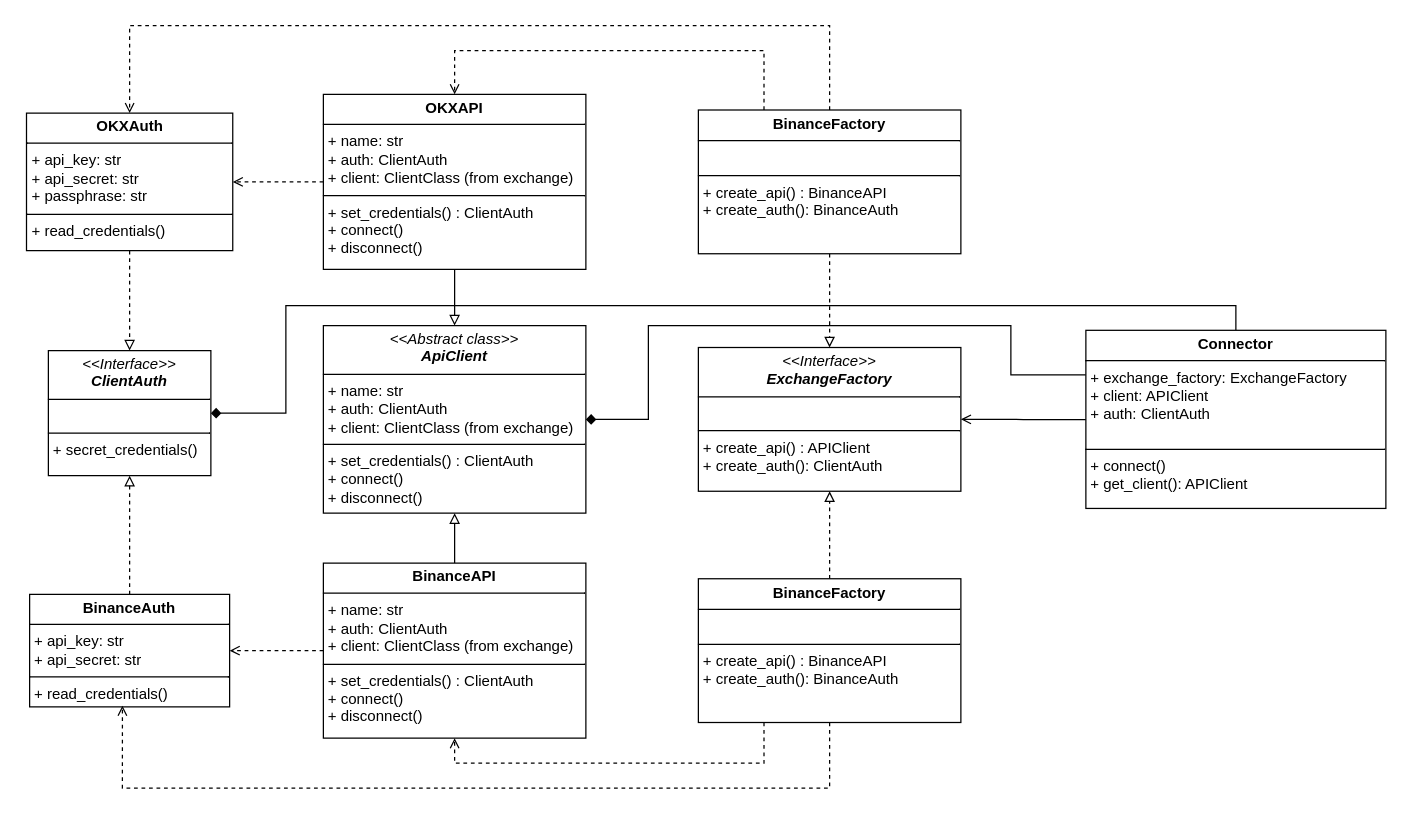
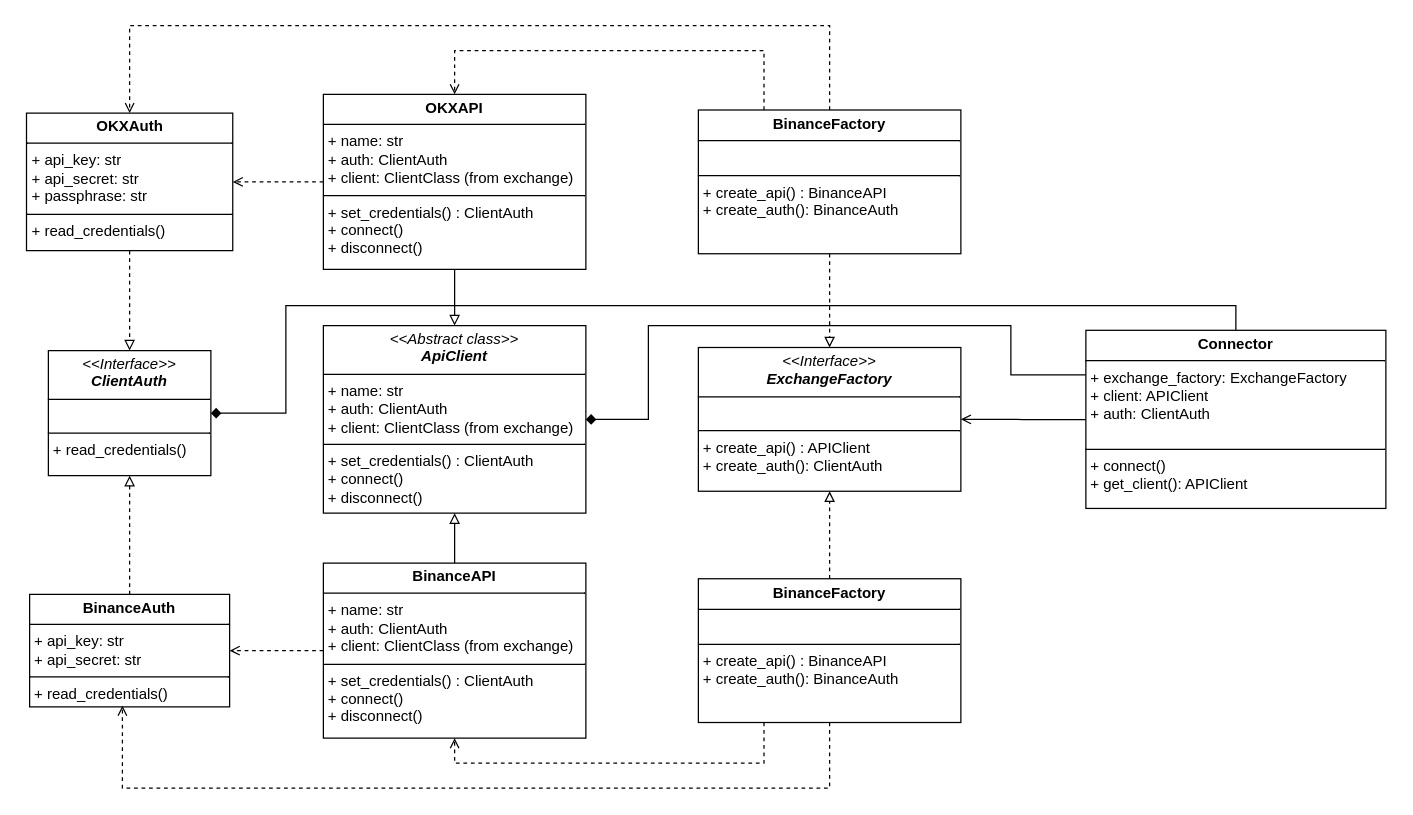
node "<<Interface>> ClientAuth + secret_credentials()": label "<<Interface>> ClientAuth + secret_credentials()" -> "<<Interface>> ClientAuth + read_credentials()"
